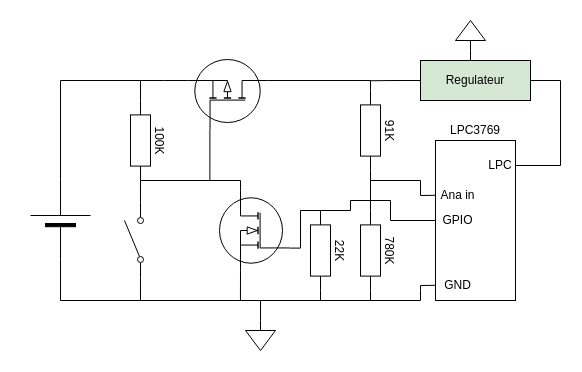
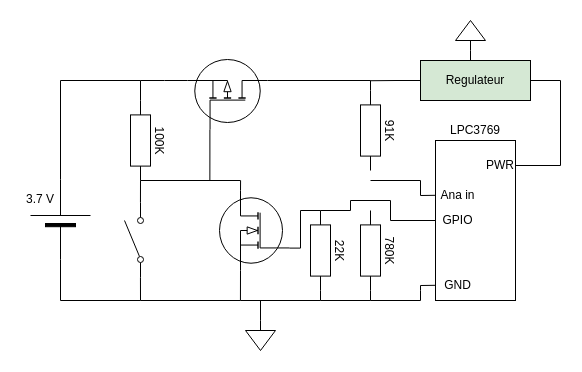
node "LPC": label "LPC" -> "PWR"
edge "91K" -- "780K": removed
node "3.7 V": added
